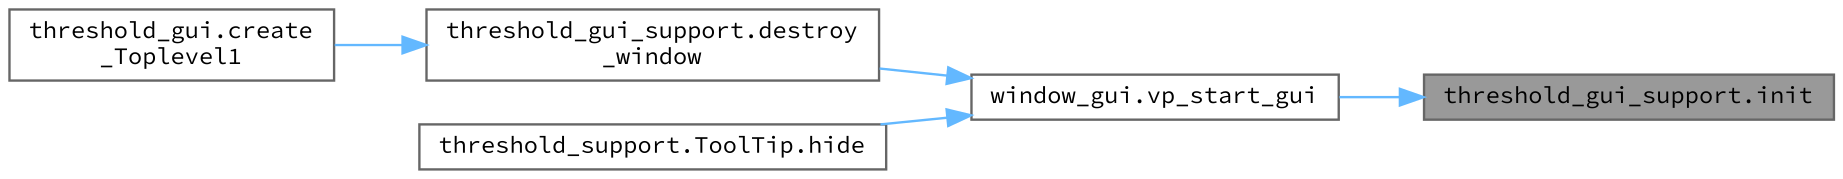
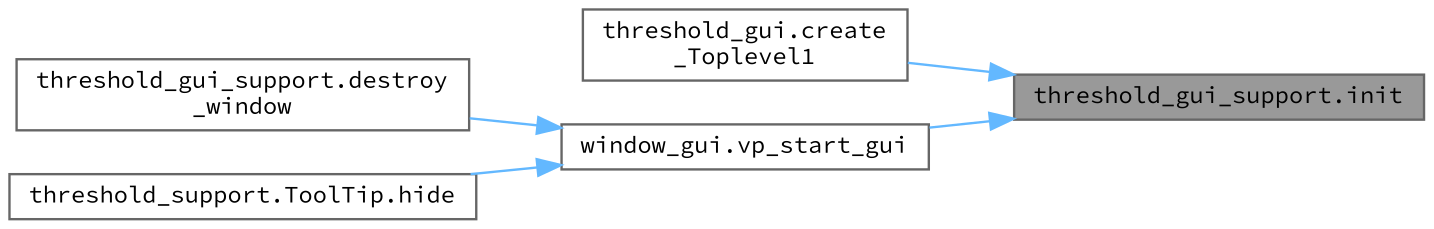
edge "threshold_gui.create _Toplevel1" -> "threshold_gui_support.destroy _window": now "threshold_gui.create _Toplevel1" -> "threshold_gui_support.init"
